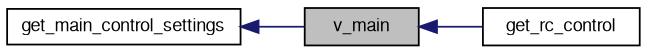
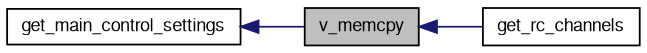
node "v_main": label "v_main" -> "v_memcpy"
node "get_rc_control": label "get_rc_control" -> "get_rc_channels"
